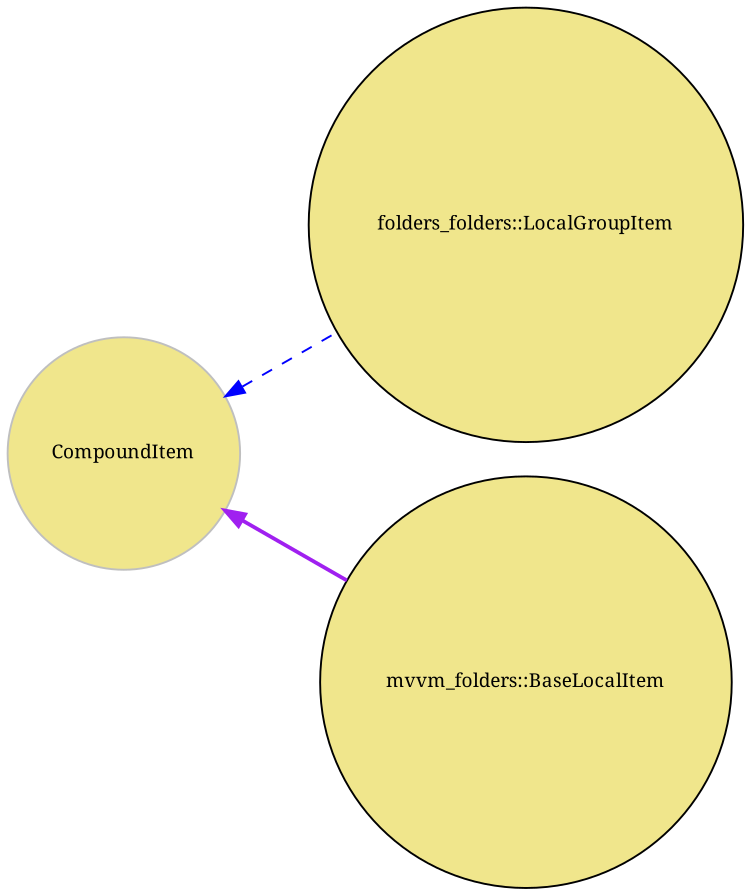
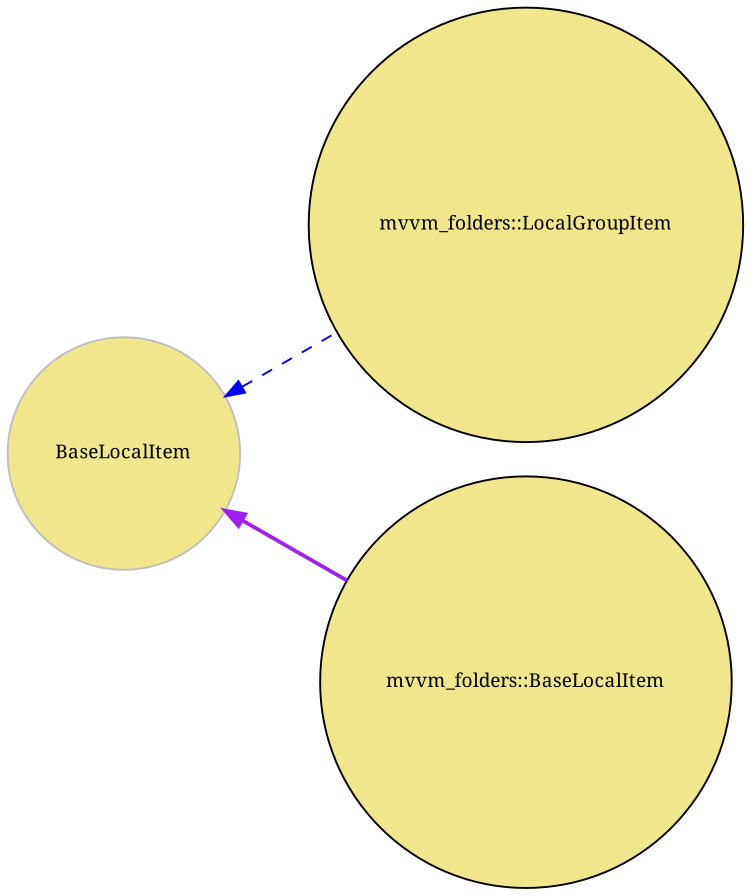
node "folders_folders::LocalGroupItem": label "folders_folders::LocalGroupItem" -> "mvvm_folders::LocalGroupItem"
node "CompoundItem": label "CompoundItem" -> "BaseLocalItem"
